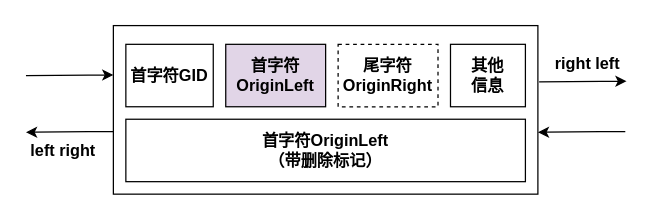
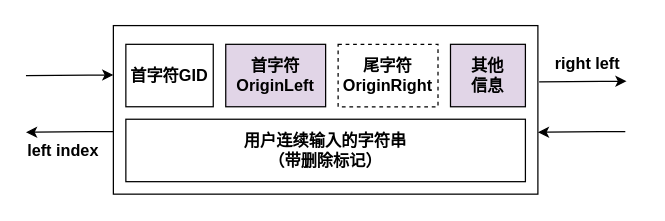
node "其他 信息": fillcolor #ffffff -> #e1d5e7
node "left right": label "left right" -> "left index"
node "首字符OriginLeft （带删除标记）": label "首字符OriginLeft （带删除标记）" -> "用户连续输入的字符串 （带删除标记）"
